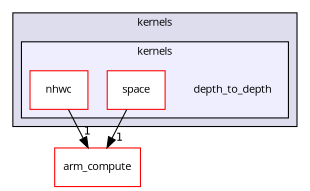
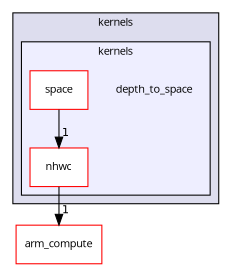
node "depth_to_depth": label "depth_to_depth" -> "depth_to_space"
edge "space" -> "arm_compute": now "space" -> "nhwc"
